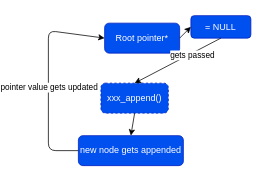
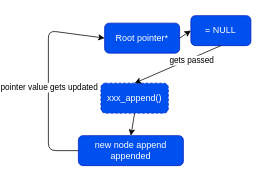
node "= NULL": size 60x23 -> 60x30
node "new node gets appended": label "new node gets appended" -> "new node append appended"
